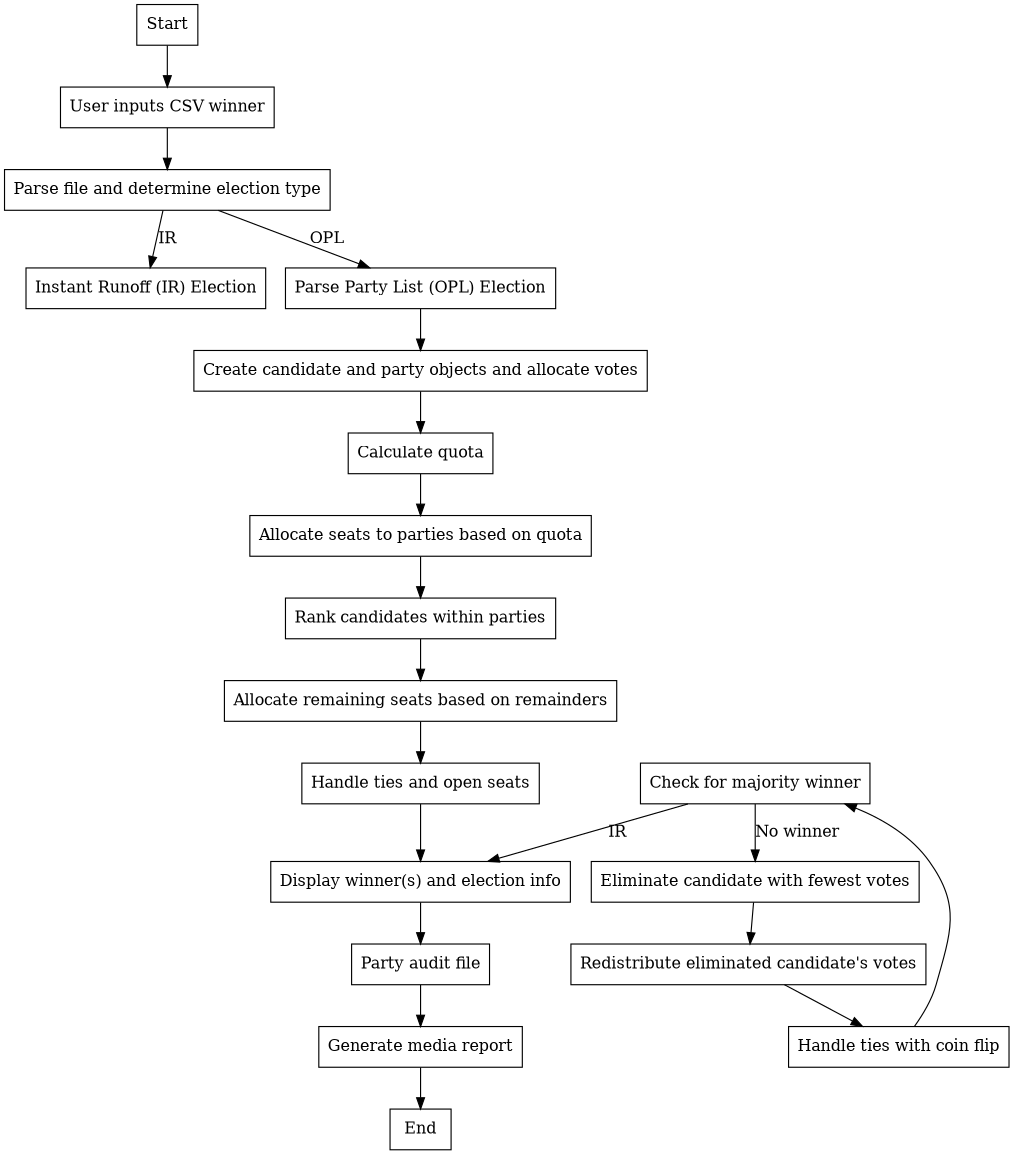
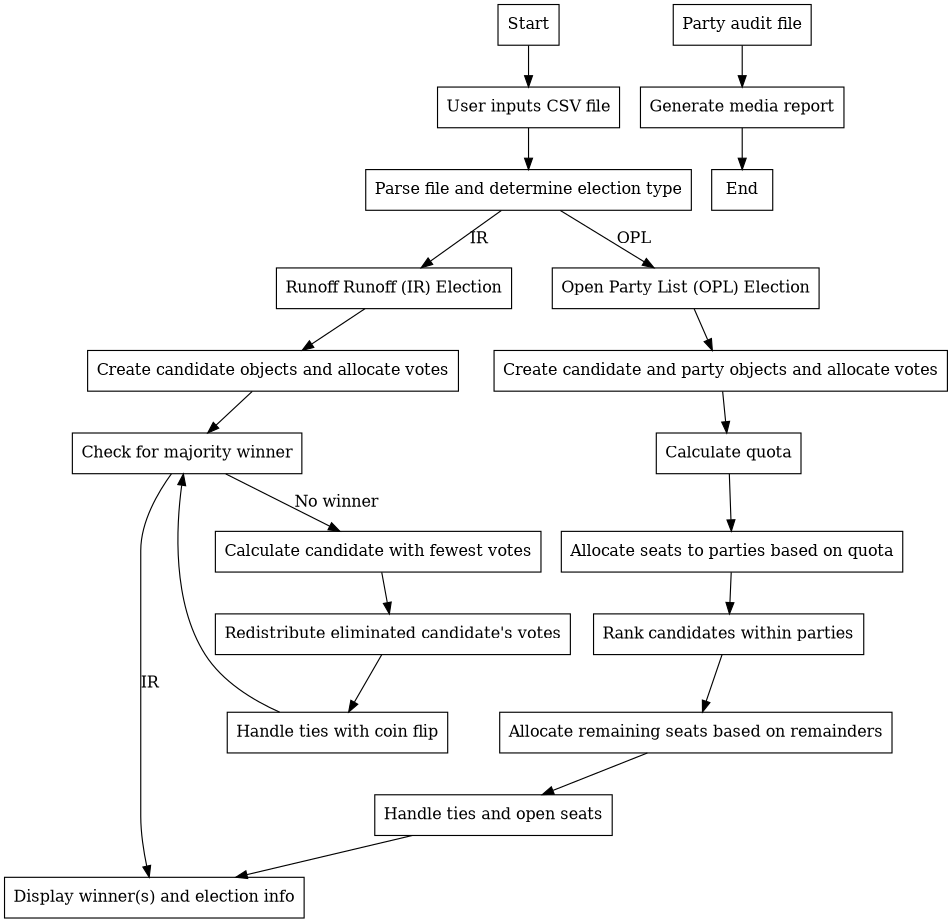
node "User inputs CSV winner": label "User inputs CSV winner" -> "User inputs CSV file"
node "Instant Runoff (IR) Election": label "Instant Runoff (IR) Election" -> "Runoff Runoff (IR) Election"
node "Parse Party List (OPL) Election": label "Parse Party List (OPL) Election" -> "Open Party List (OPL) Election"
node "Create candidate objects and allocate votes": added
node "Eliminate candidate with fewest votes": label "Eliminate candidate with fewest votes" -> "Calculate candidate with fewest votes"
edge "Display winner(s) and election info" -> "Party audit file": removed
